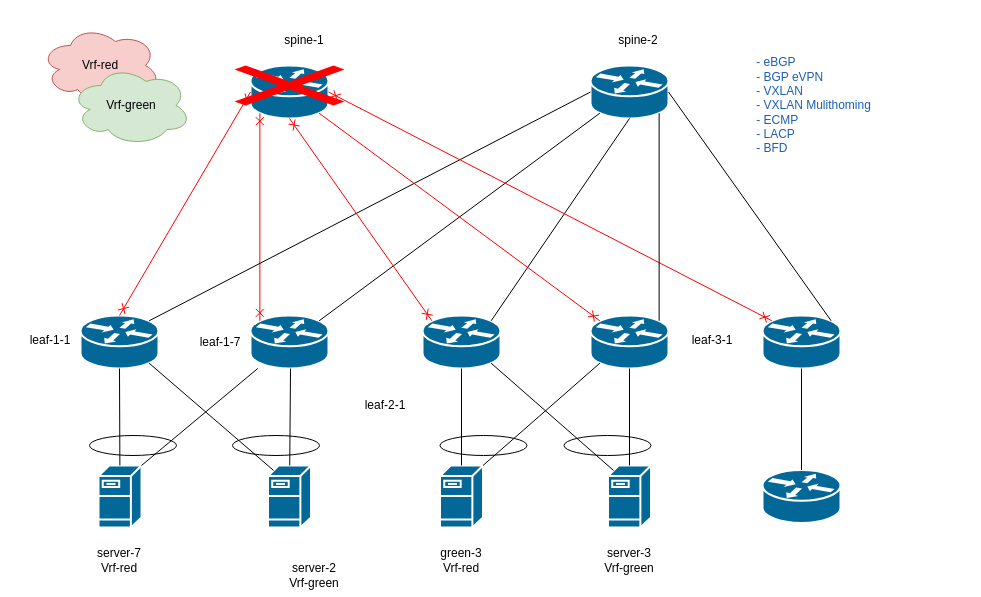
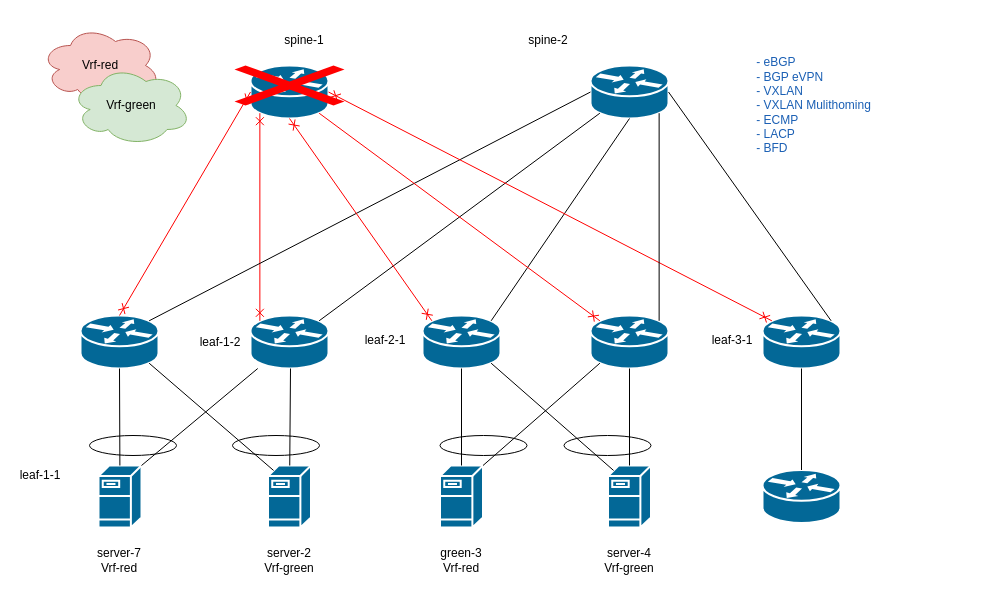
node "spine-2": moved (638, 41) -> (548, 41)
node "leaf-1-1": moved (51, 341) -> (41, 476)
node "leaf-3-1": moved (713, 341) -> (733, 341)
node "leaf-1-7": label "leaf-1-7" -> "leaf-1-2"
node "leaf-2-1": moved (386, 406) -> (386, 341)
node "server-3 Vrf-green": label "server-3 Vrf-green" -> "server-4 Vrf-green"
node "server-2 Vrf-green": moved (315, 576) -> (290, 561)
